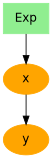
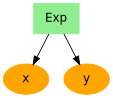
edge "x" -> "y": now "Exp" -> "y"
